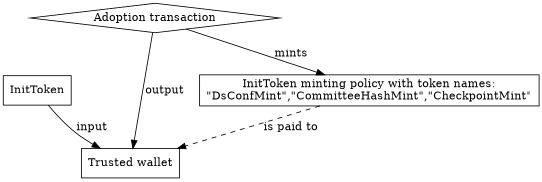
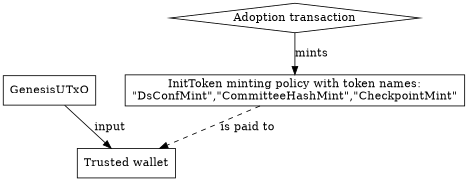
edge "Adoption transaction" -> "Trusted wallet": removed, label "output"
node "InitToken": label "InitToken" -> "GenesisUTxO"
